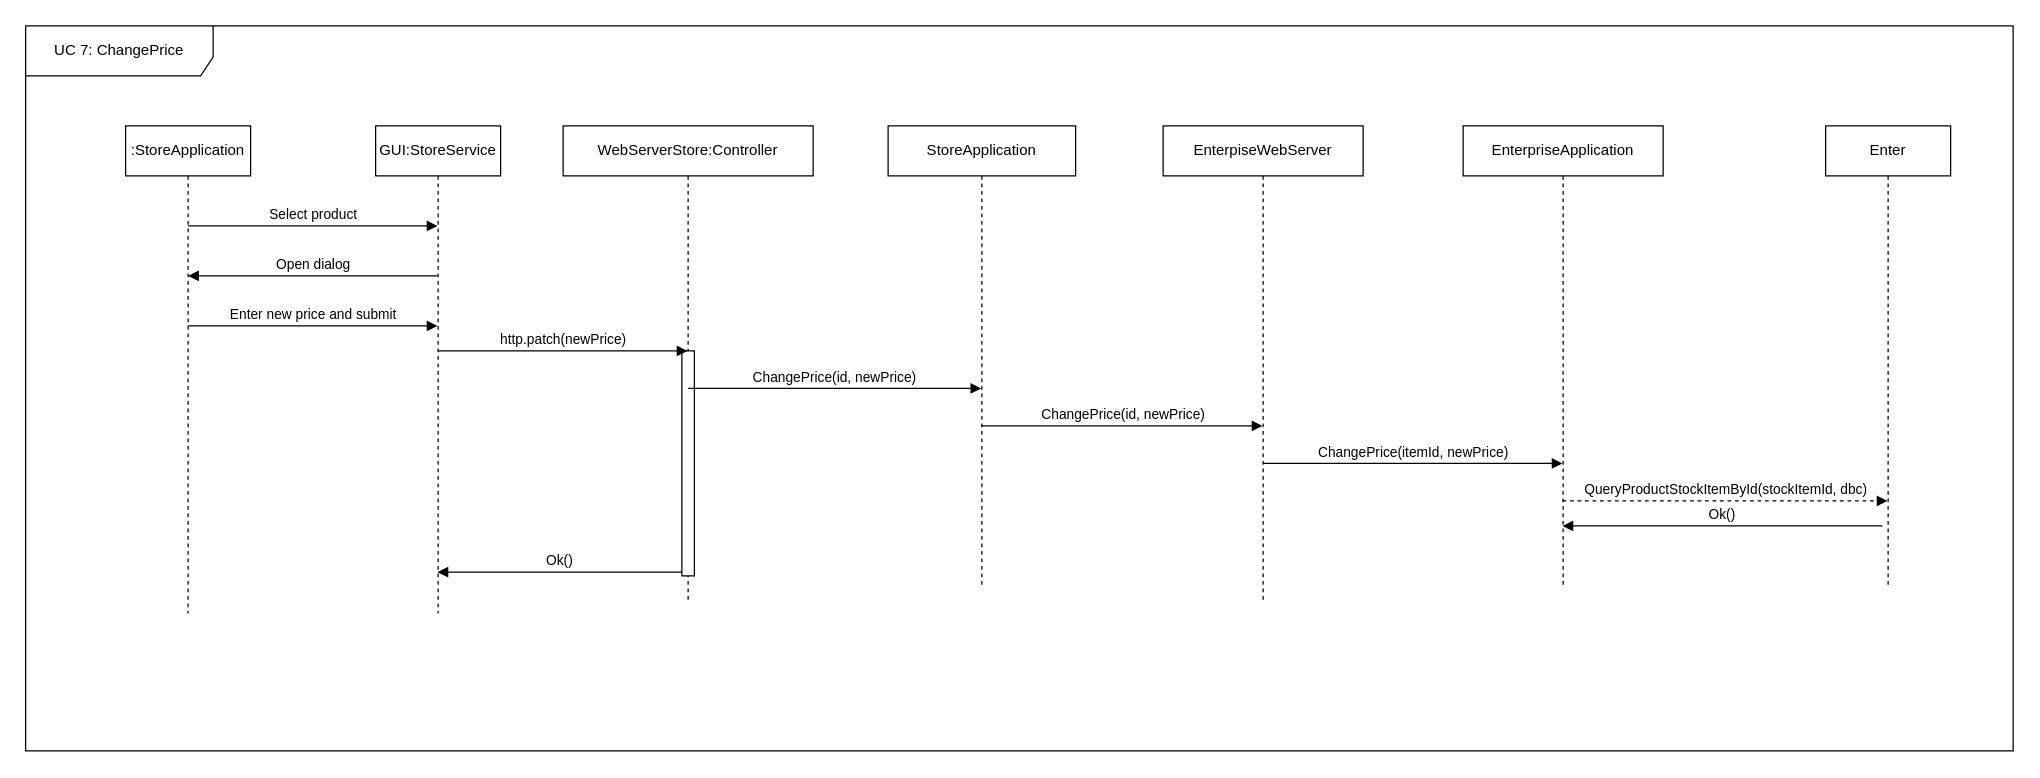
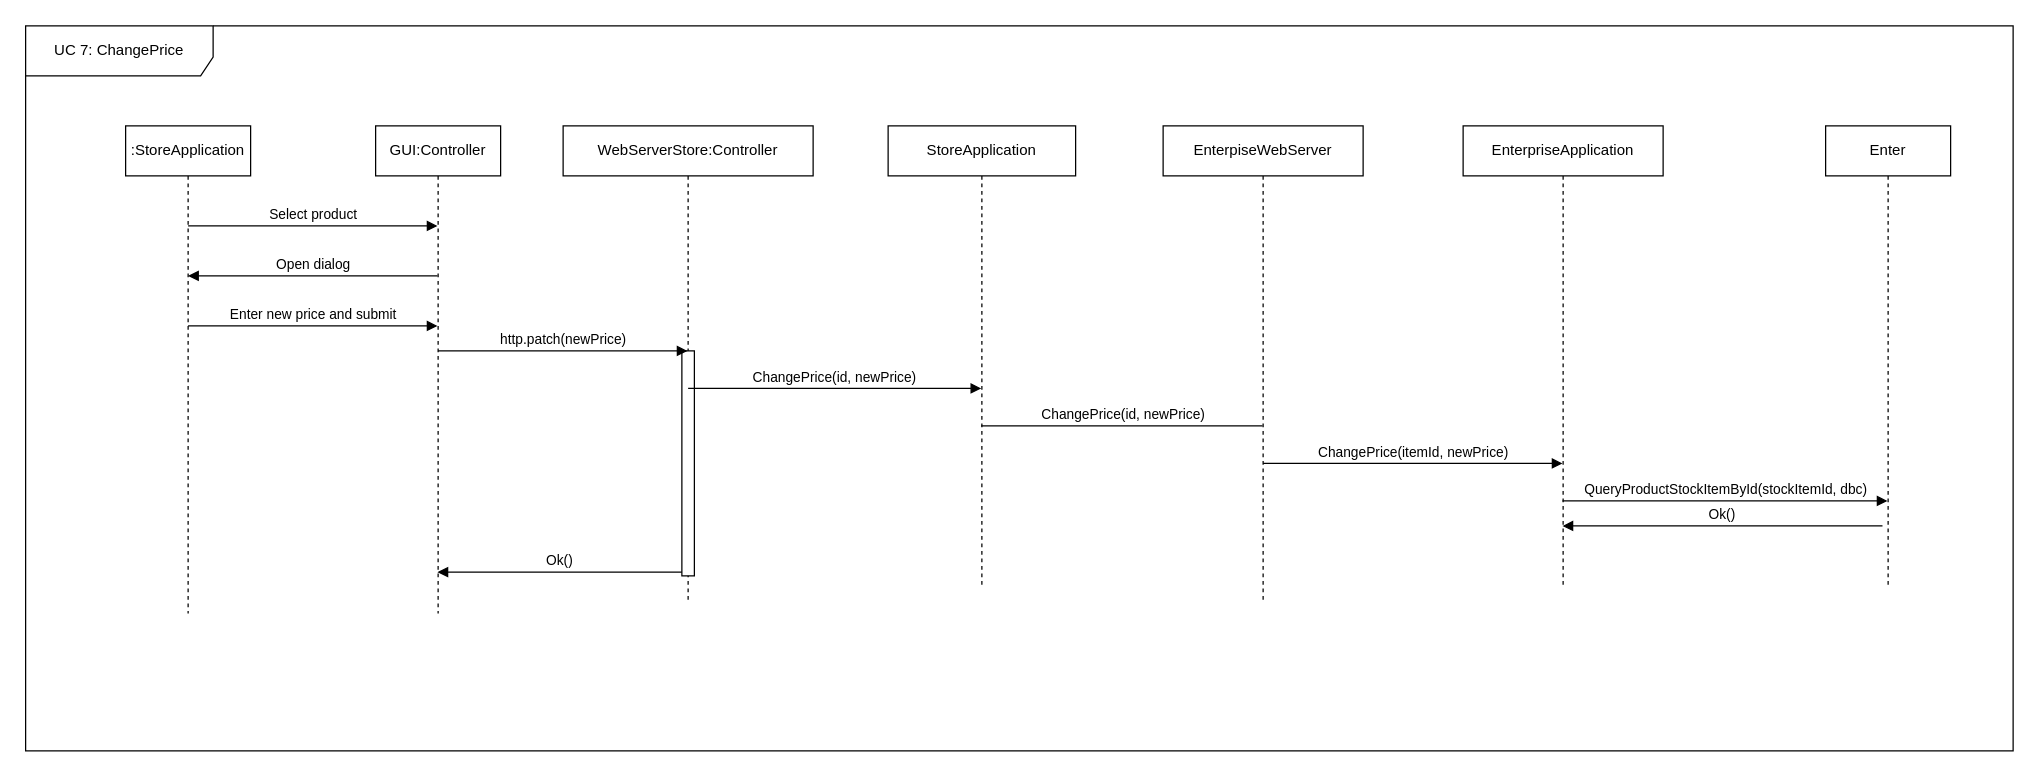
node "GUI:StoreService": label "GUI:StoreService" -> "GUI:Controller"
edge "StoreApplication" -> "EnterpiseWebServer": arrowhead block -> none
edge "EnterpriseApplication" -> "Enter": style dashed -> solid
